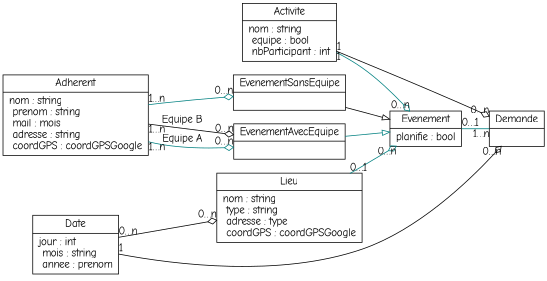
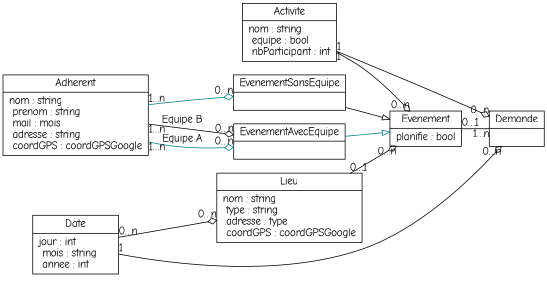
edge "Activite" -> "Evenement": color teal -> black
edge "Evenement" -- "Demande": color teal -> black
edge "Lieu" -> "Evenement": color teal -> black
node "Date": text "annee : prenom" -> "annee : int"
